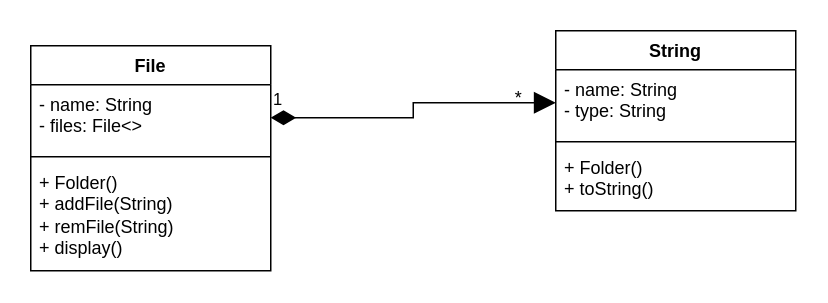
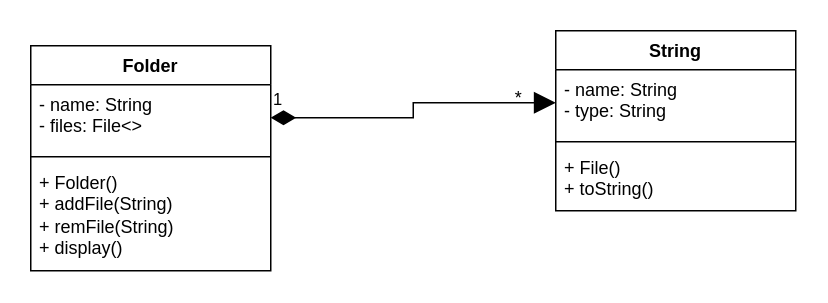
node "File": label "File" -> "Folder"
node "+ Folder() + toString()": label "+ Folder() + toString()" -> "+ File() + toString()"
